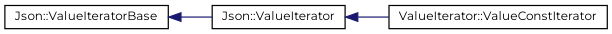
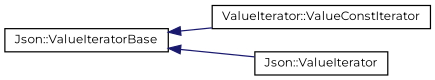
edge "ValueIterator::ValueConstIterator" -> "Json::ValueIterator": now "ValueIterator::ValueConstIterator" -> "Json::ValueIteratorBase"
